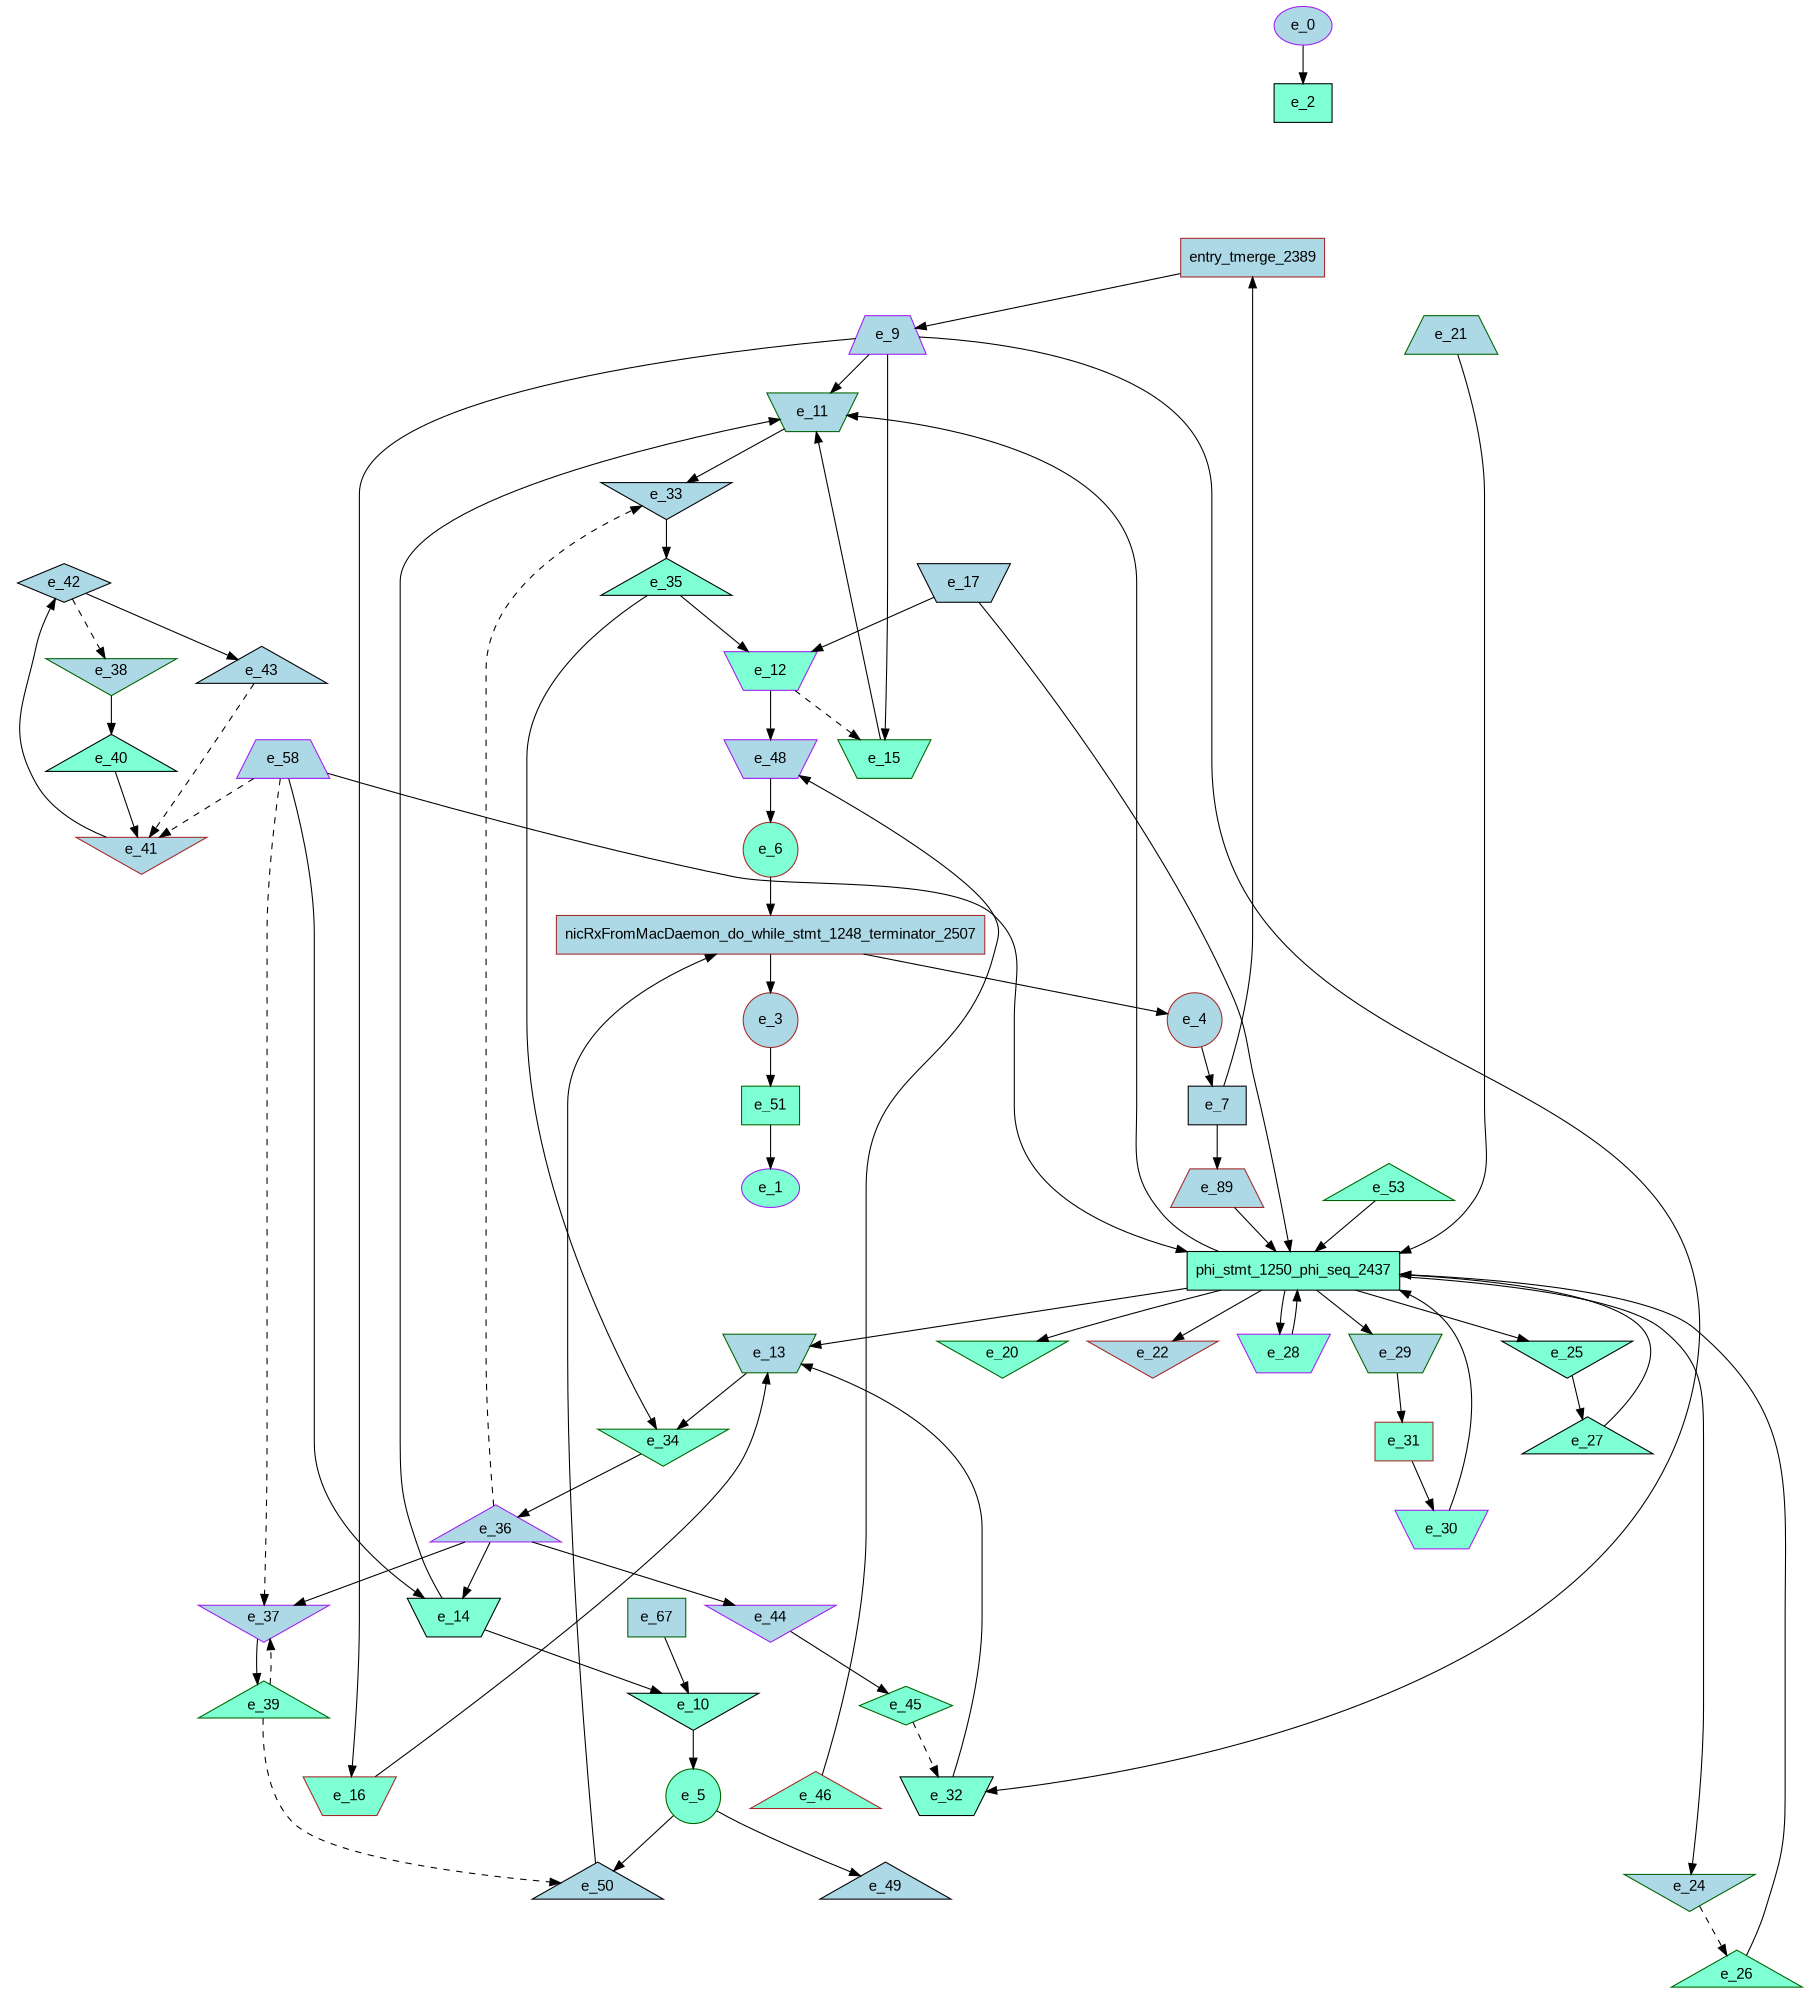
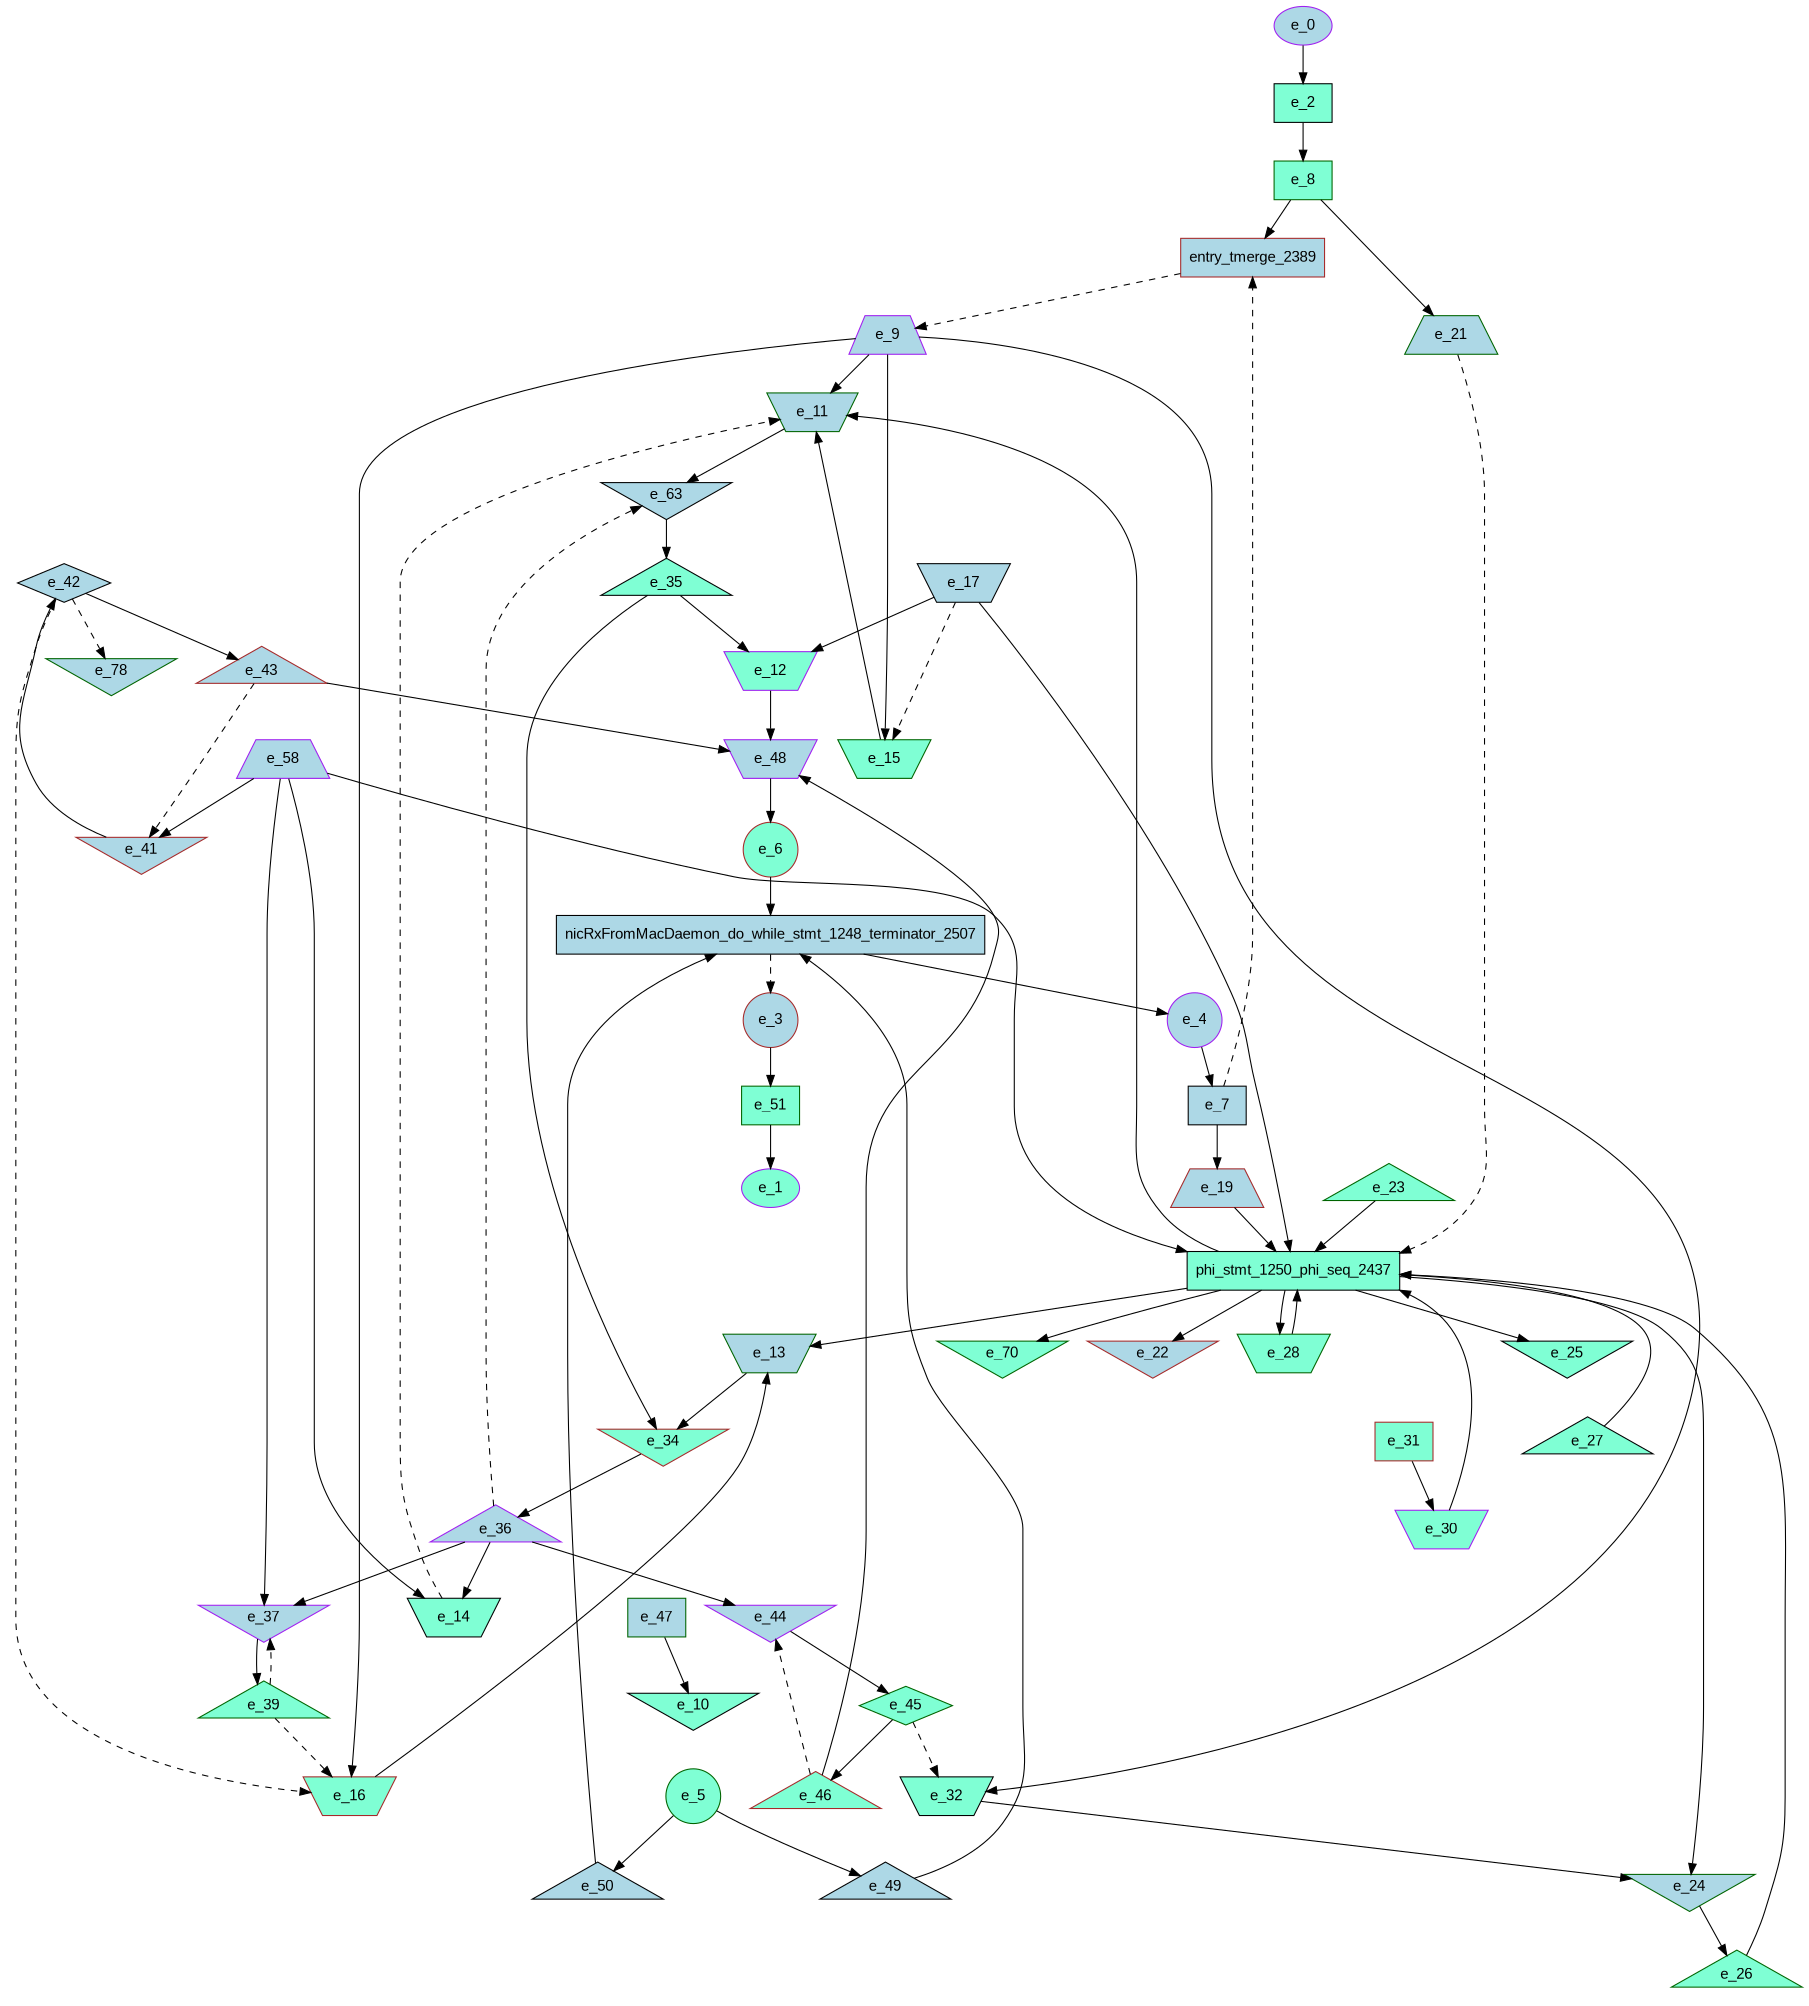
node "e_8": added
edge "entry_tmerge_2389" -> "e_9": style solid -> dashed
node "e_33": label "e_33" -> "e_63"
node "e_38": label "e_38" -> "e_78"
node "e_43": color black -> brown
edge "e_7" -> "entry_tmerge_2389": style solid -> dashed
edge "e_12" -> "e_15": now "e_17" -> "e_15"
edge "e_43" -> "e_48": added
node "e_40": removed
edge "e_58" -> "e_41": style dashed -> solid
edge "e_21" -> "phi_stmt_1250_phi_seq_2437": style solid -> dashed
edge "e_14" -> "e_11": style solid -> dashed
node "nicRxFromMacDaemon_do_while_stmt_1248_terminator_2507": color brown -> black
edge "nicRxFromMacDaemon_do_while_stmt_1248_terminator_2507" -> "e_3": style solid -> dashed
node "e_4": color brown -> purple
edge "e_58" -> "e_37": style dashed -> solid
node "e_89": label "e_89" -> "e_19"
node "e_53": label "e_53" -> "e_23"
edge "e_42" -> "e_16": added
node "e_20": label "e_20" -> "e_70"
node "e_28": color purple -> darkgreen
node "e_29": removed
edge "e_25" -> "e_27": removed
edge "e_49" -> "nicRxFromMacDaemon_do_while_stmt_1248_terminator_2507": added
node "e_34": color darkgreen -> brown
edge "e_32" -> "e_13": now "e_32" -> "e_24"
node "e_67": label "e_67" -> "e_47"
edge "e_14" -> "e_10": removed
edge "e_46" -> "e_44": added
edge "e_10" -> "e_5": removed
edge "e_45" -> "e_46": added
edge "e_39" -> "e_50": now "e_39" -> "e_16"
edge "e_24" -> "e_26": style dashed -> solid
